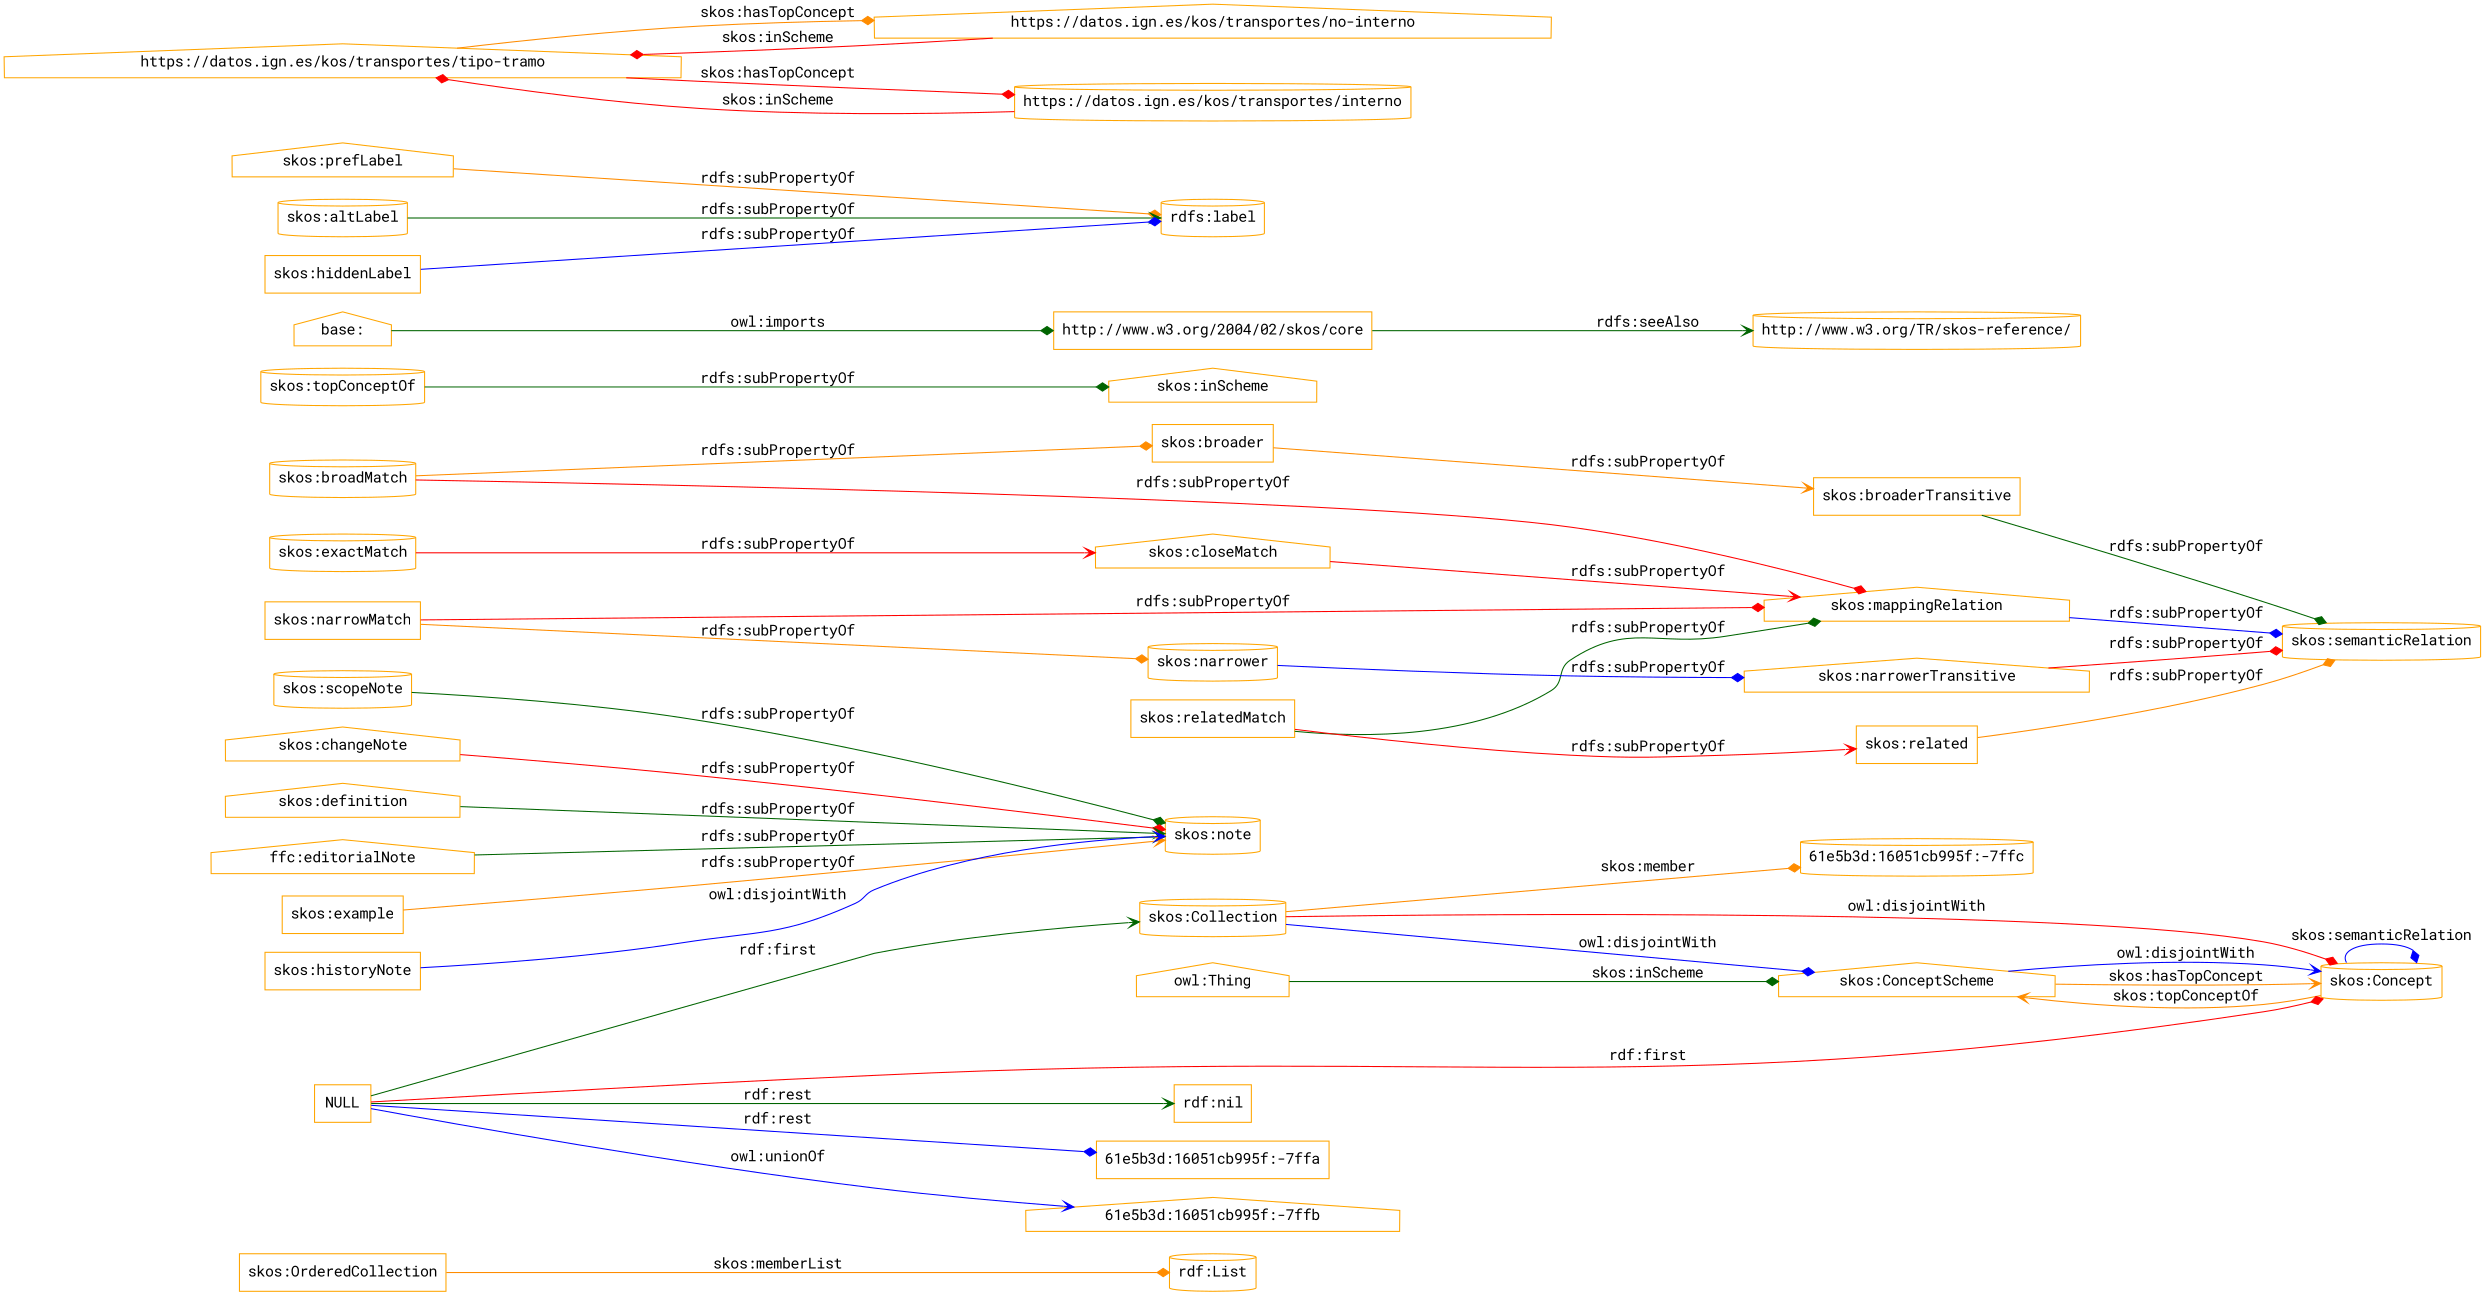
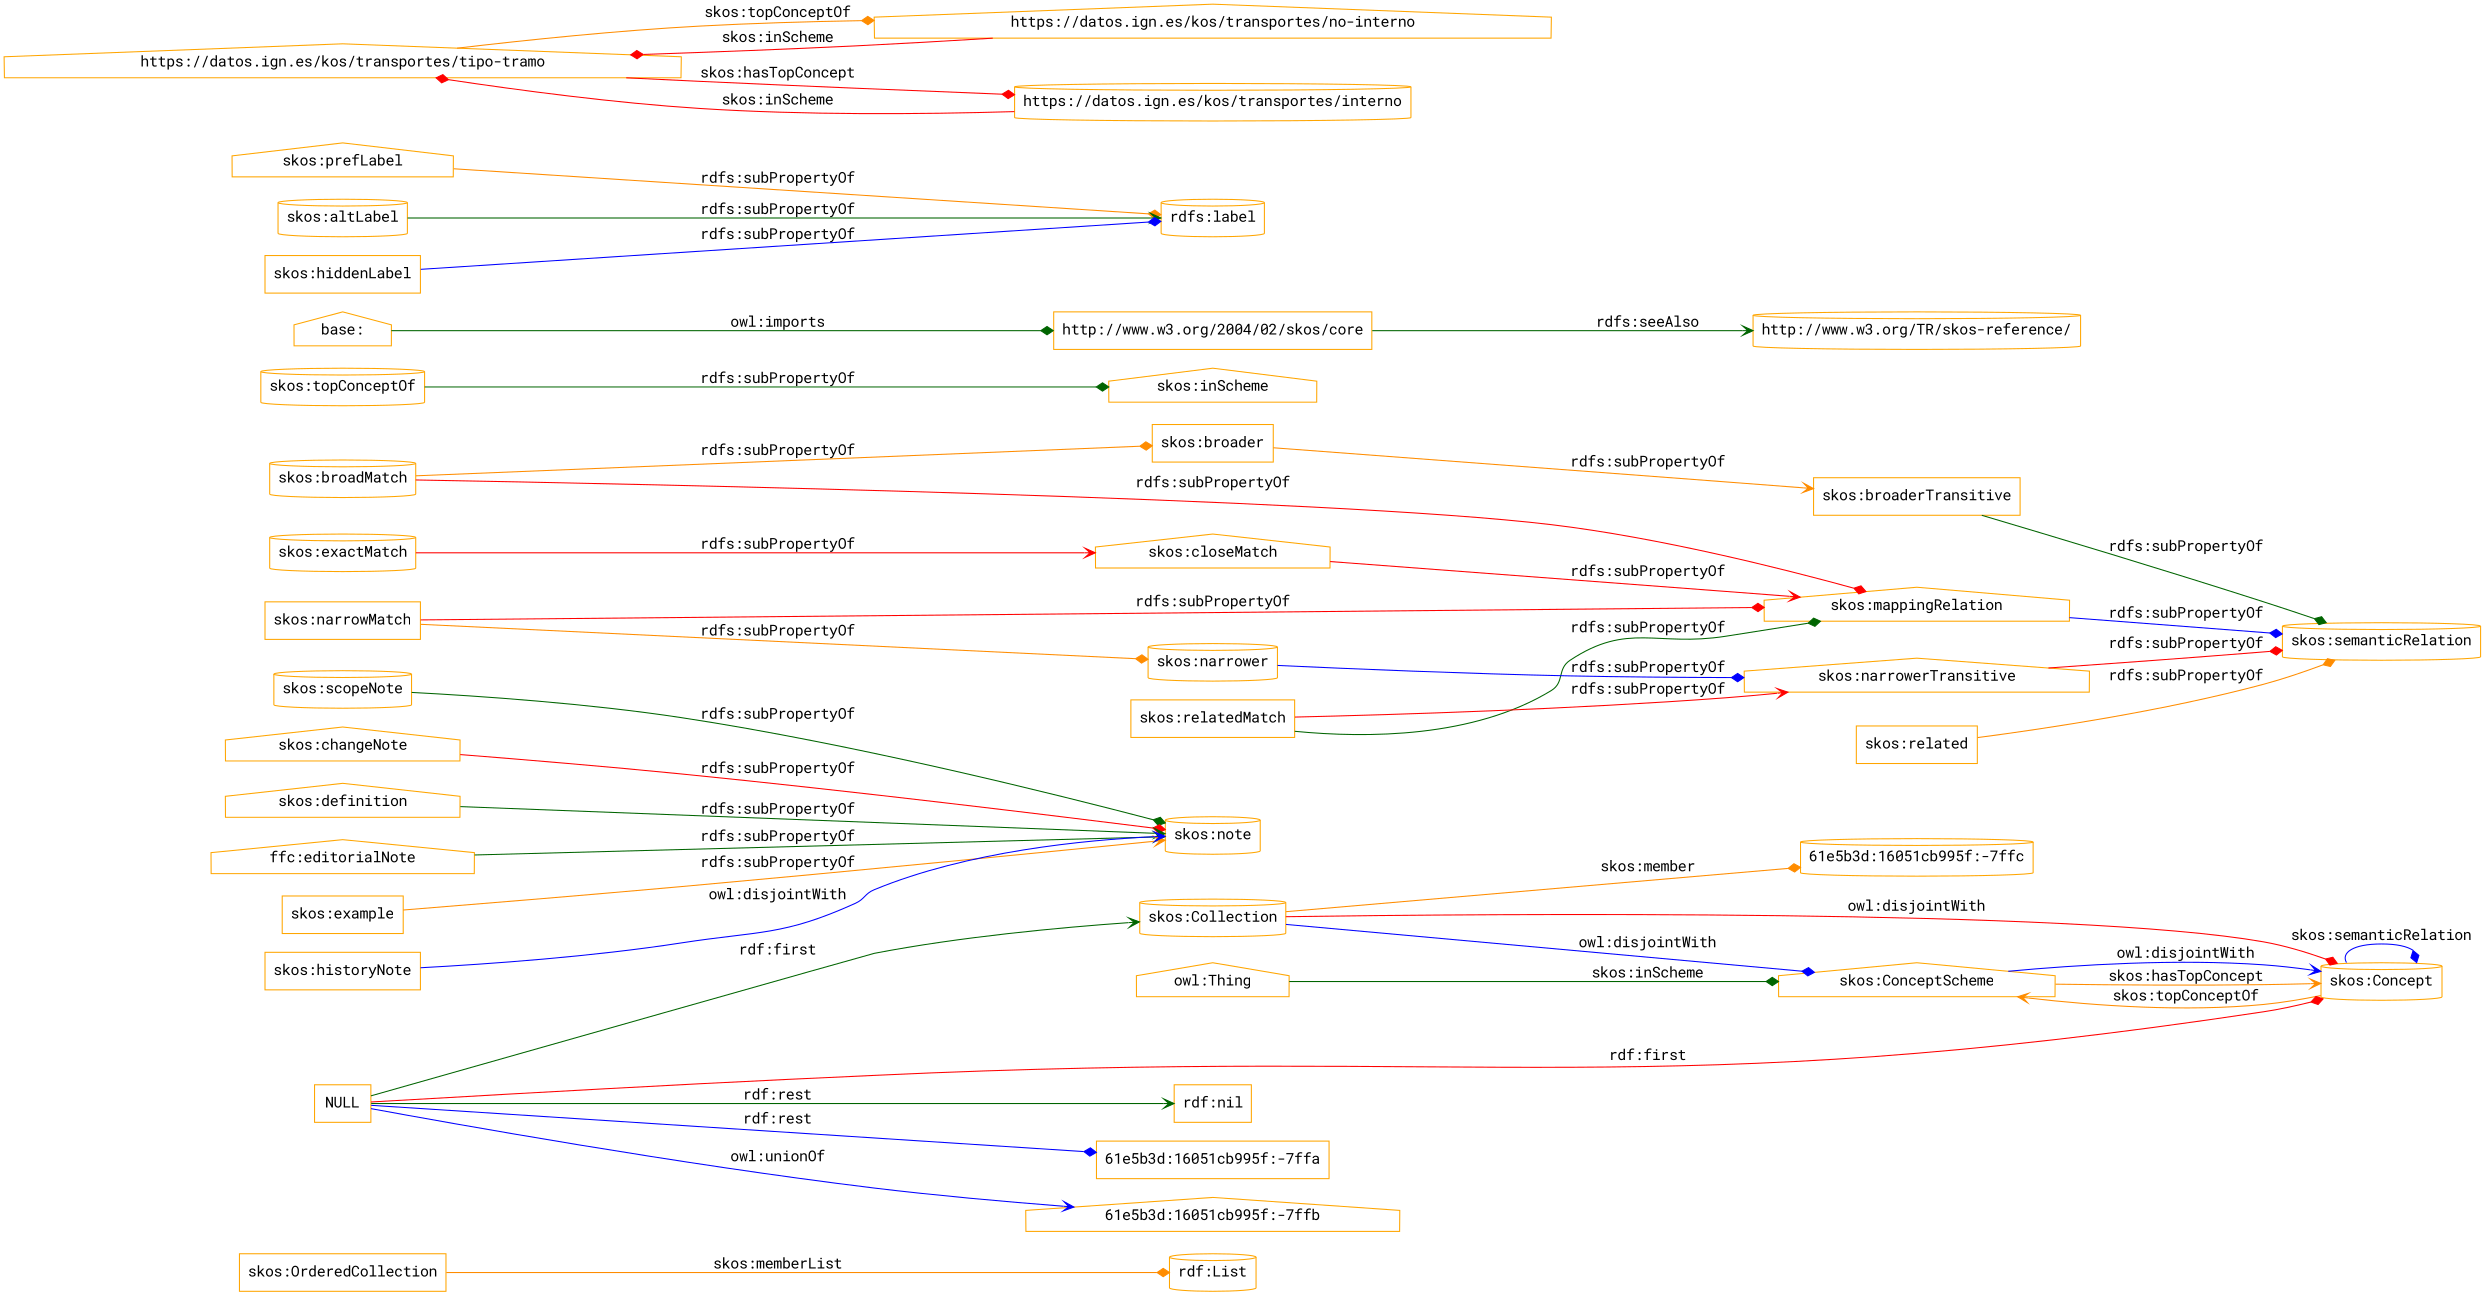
edge "https://datos.ign.es/kos/transportes/tipo-tramo" -> "https://datos.ign.es/kos/transportes/no-interno": label "skos:hasTopConcept" -> "skos:topConceptOf"
edge "skos:relatedMatch" -> "skos:related": now "skos:relatedMatch" -> "skos:narrowerTransitive"
